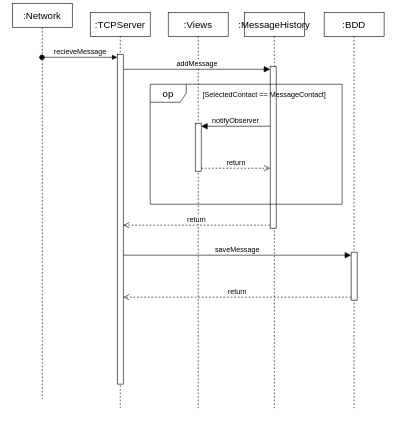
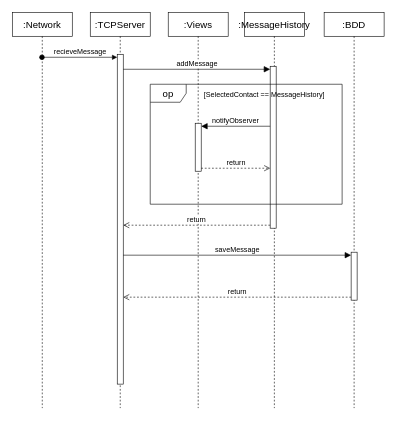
node "[SelectedContact == MessageContact]": label "[SelectedContact == MessageContact]" -> "[SelectedContact == MessageHistory]"
node ":Network": moved (42, 201) -> (42, 210)
